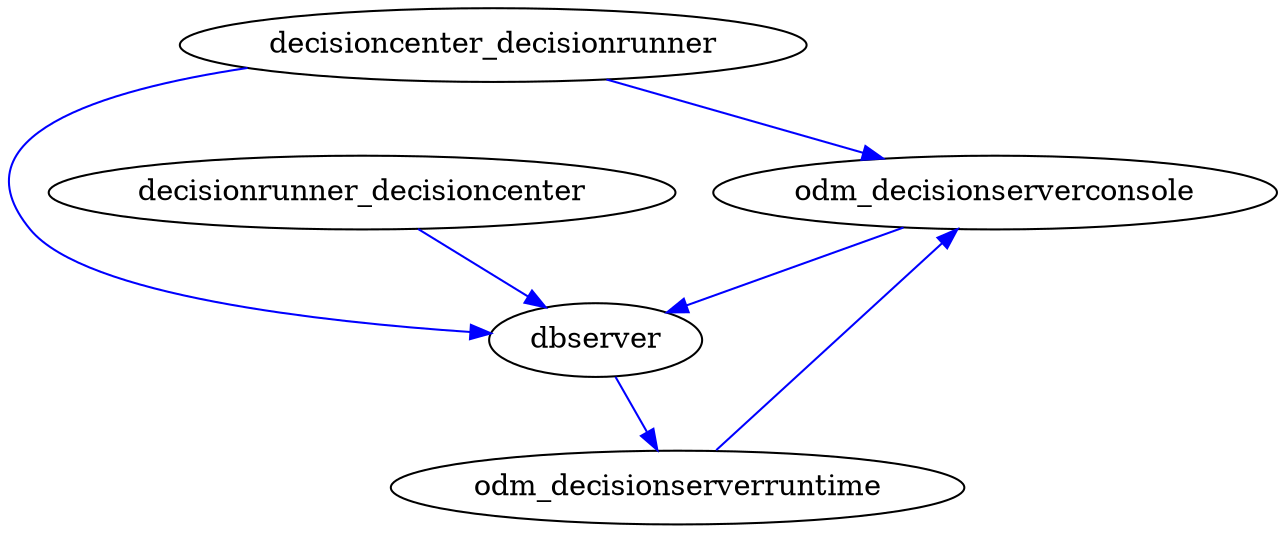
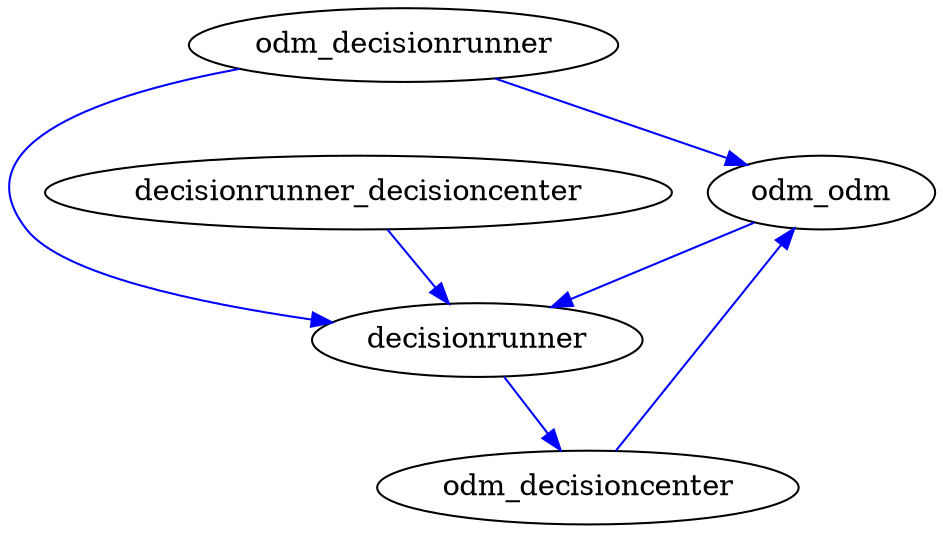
node "decisioncenter_decisionrunner": label "decisioncenter_decisionrunner" -> "odm_decisionrunner"
node "odm_decisionserverconsole": label "odm_decisionserverconsole" -> "odm_odm"
node "dbserver": label "dbserver" -> "decisionrunner"
node "odm_decisionserverruntime": label "odm_decisionserverruntime" -> "odm_decisioncenter"
